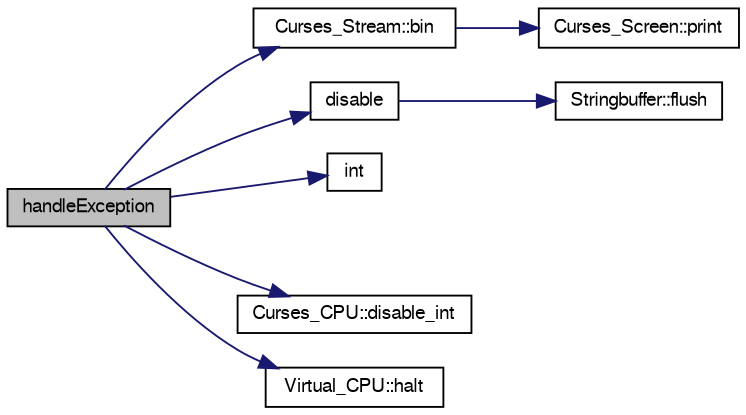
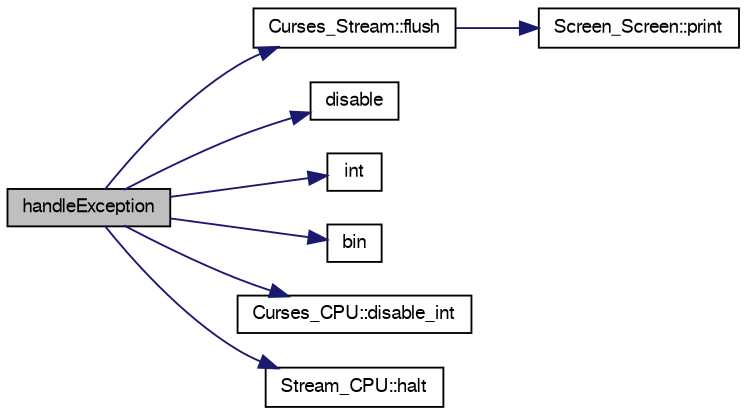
node "Curses_Stream::bin": label "Curses_Stream::bin" -> "Curses_Stream::flush"
node "Curses_Screen::print": label "Curses_Screen::print" -> "Screen_Screen::print"
node "Stringbuffer::flush": removed
node "bin": added
node "Virtual_CPU::halt": label "Virtual_CPU::halt" -> "Stream_CPU::halt"
